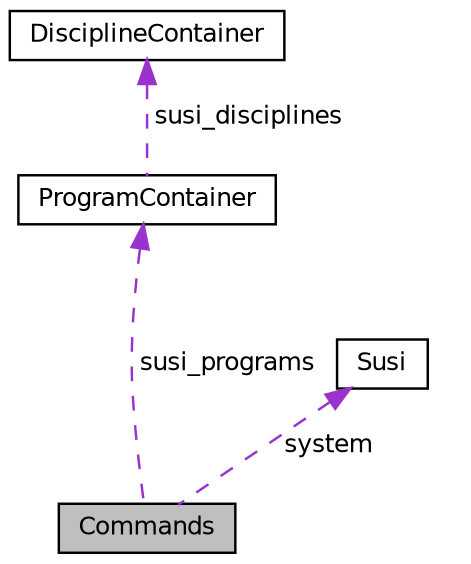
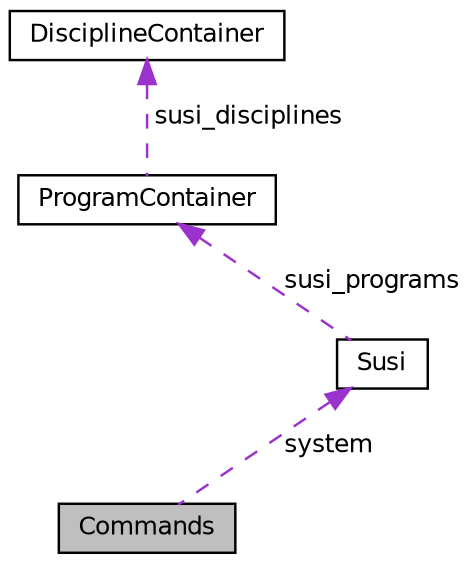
edge "Commands" -> "ProgramContainer": now "Susi" -> "ProgramContainer"
